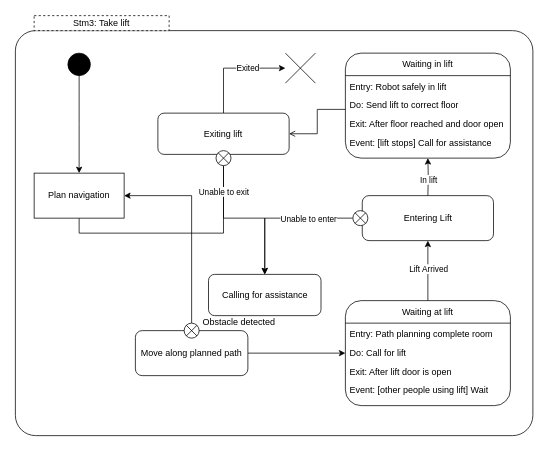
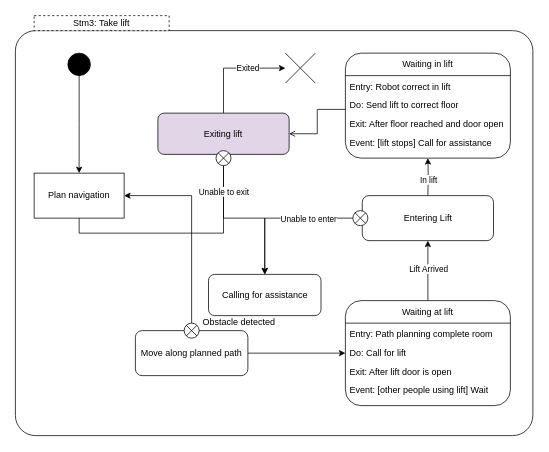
node "Entry: Robot safely in lift": label "Entry: Robot safely in lift" -> "Entry: Robot correct in lift"
node "Exiting lift": fillcolor #ffffff -> #e1d5e7
